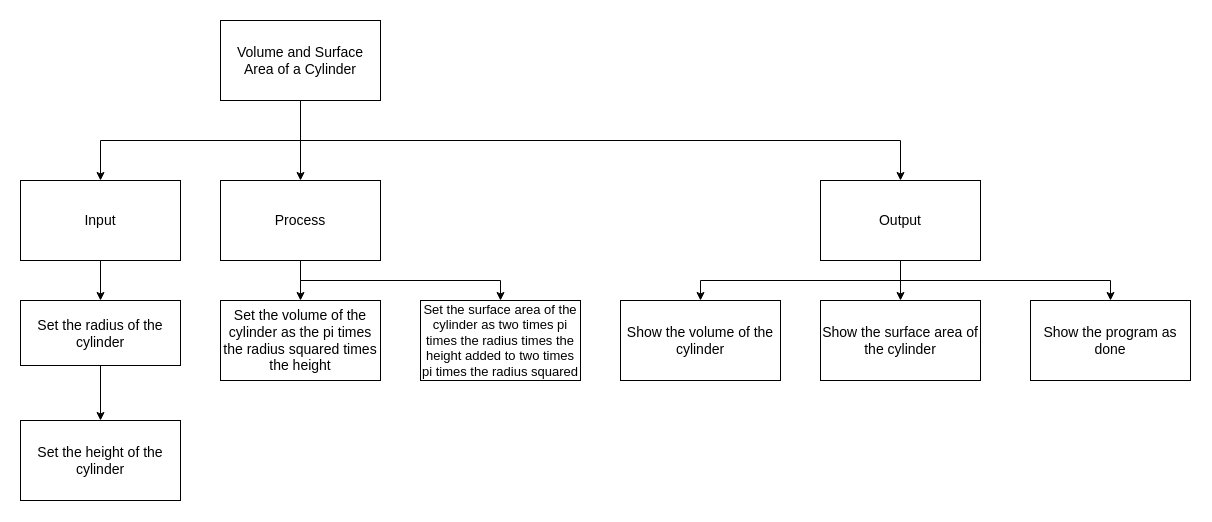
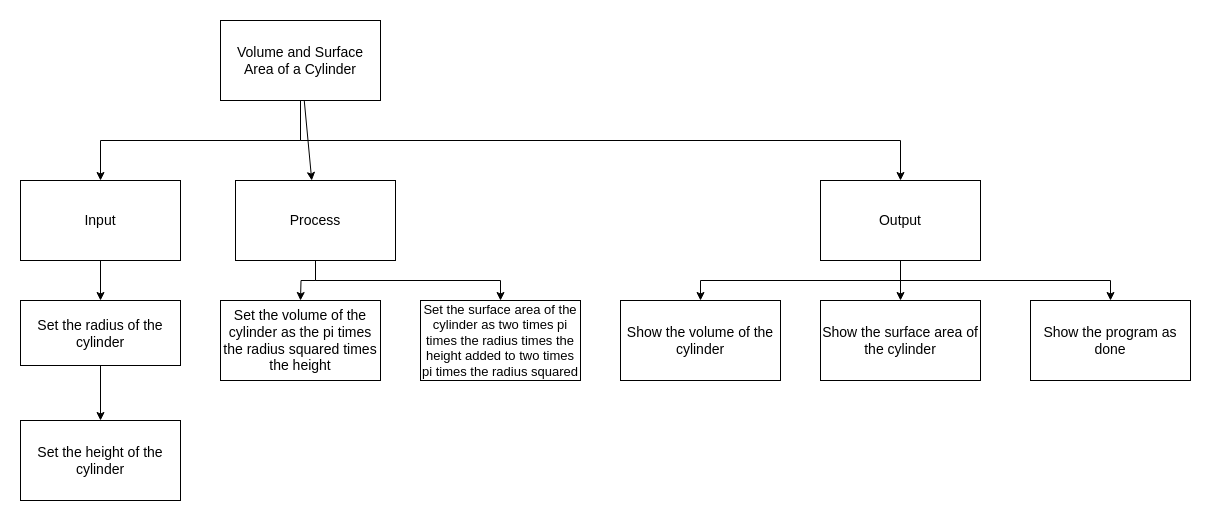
node "Process": moved (301, 221) -> (316, 221)
